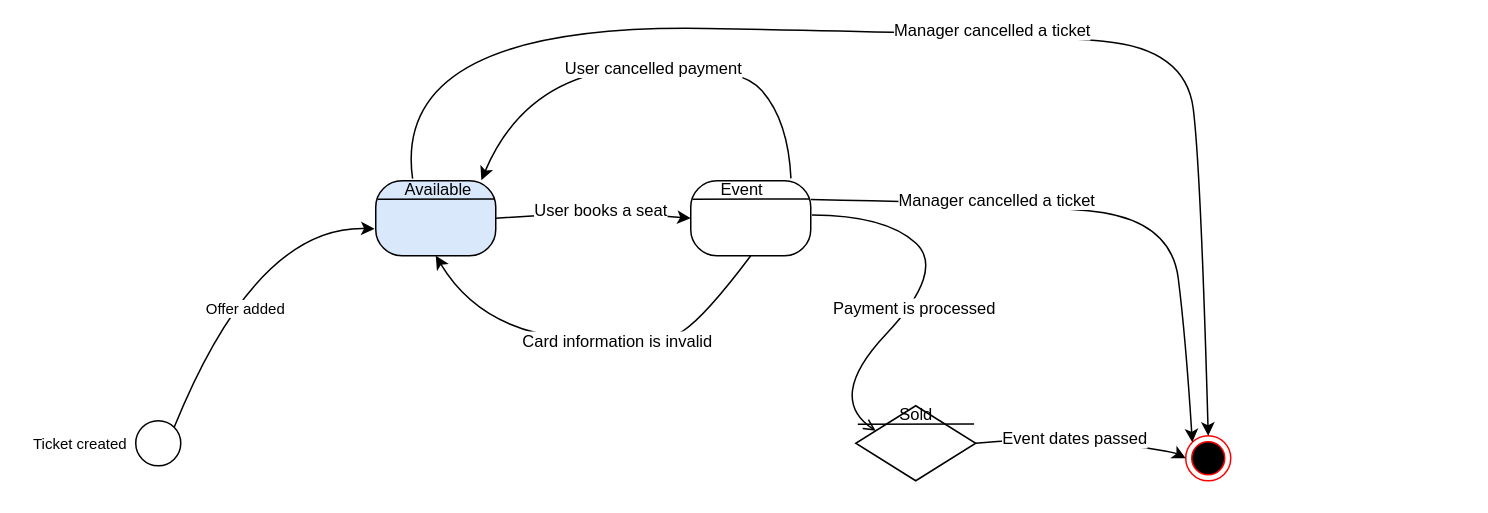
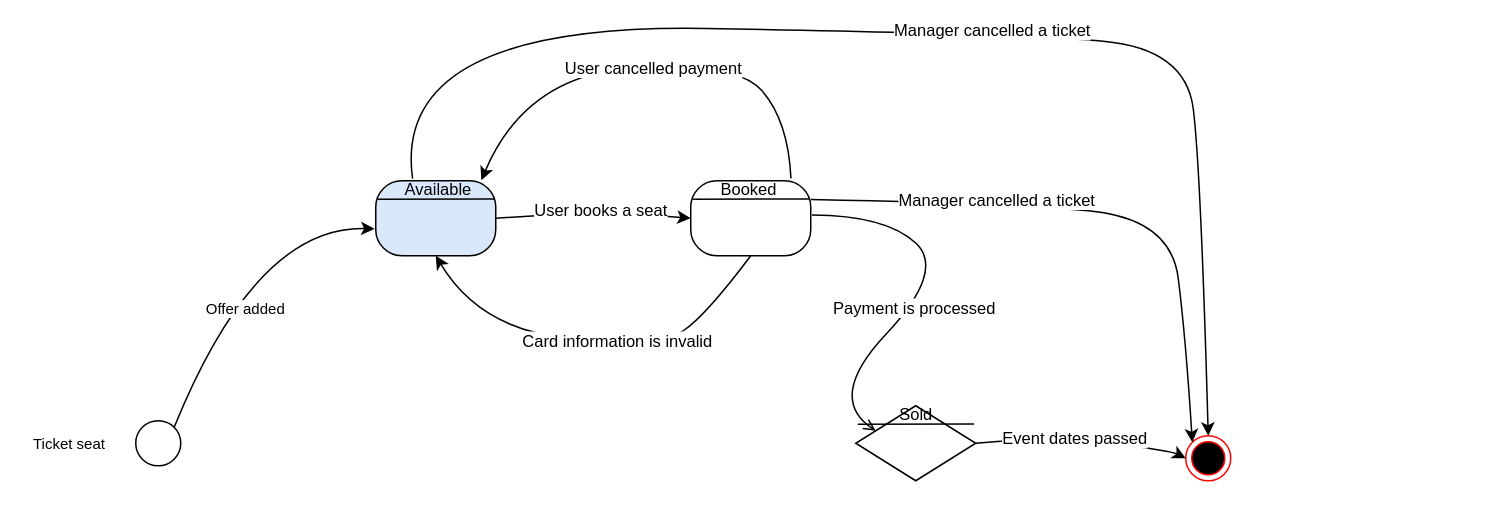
node "Event": label "Event" -> "Booked"
node "Ticket created": label "Ticket created" -> "Ticket seat"
